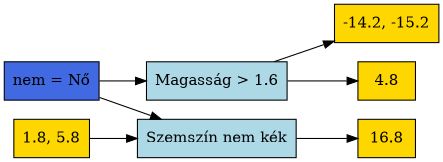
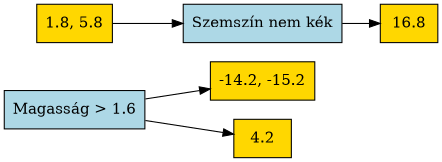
node "nem = Nő": removed
node "4.8": label "4.8" -> "4.2"
